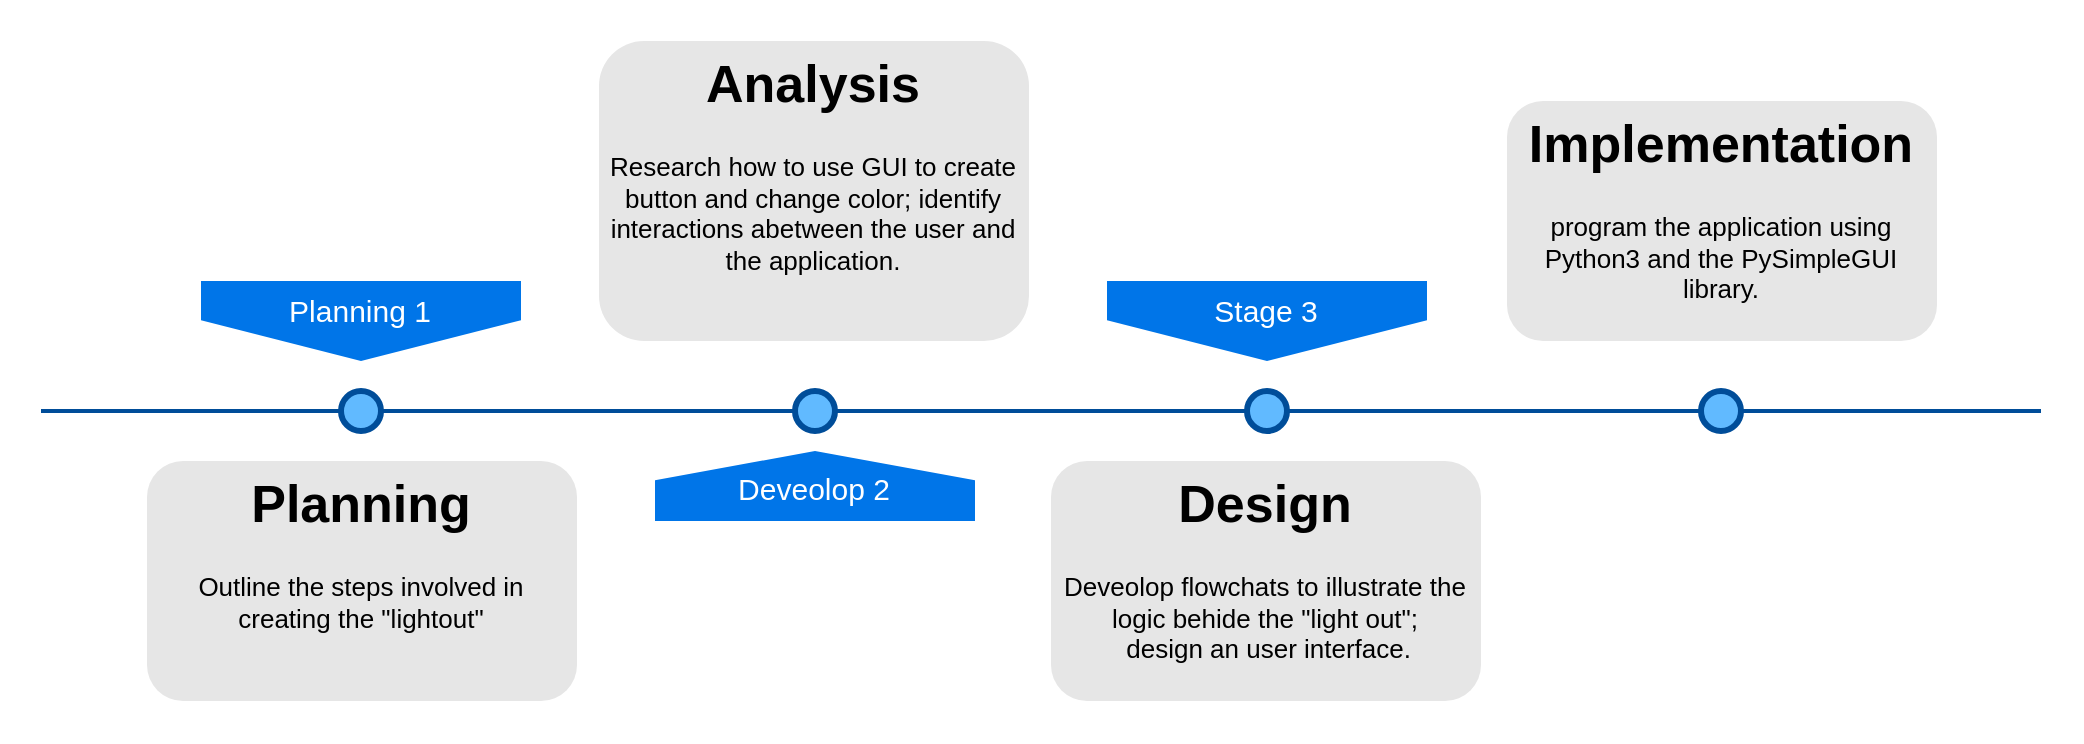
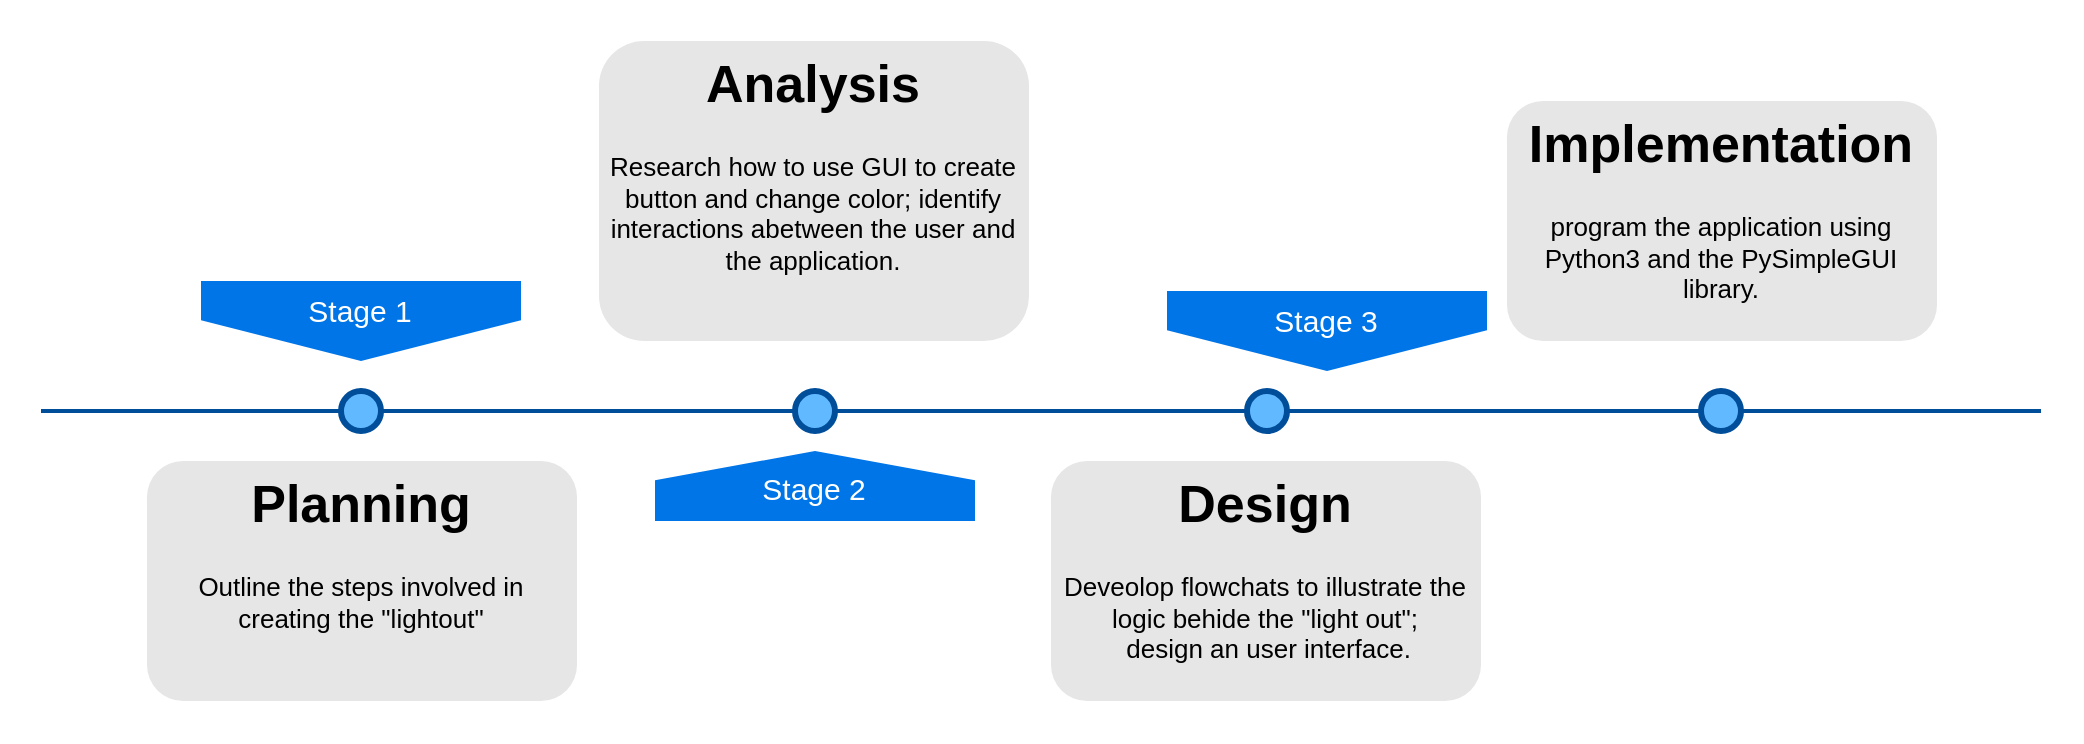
node "Planning 1": label "Planning 1" -> "Stage 1"
node "Stage 3": moved (1267, 321) -> (1327, 331)
node "Deveolop 2": label "Deveolop 2" -> "Stage 2"
